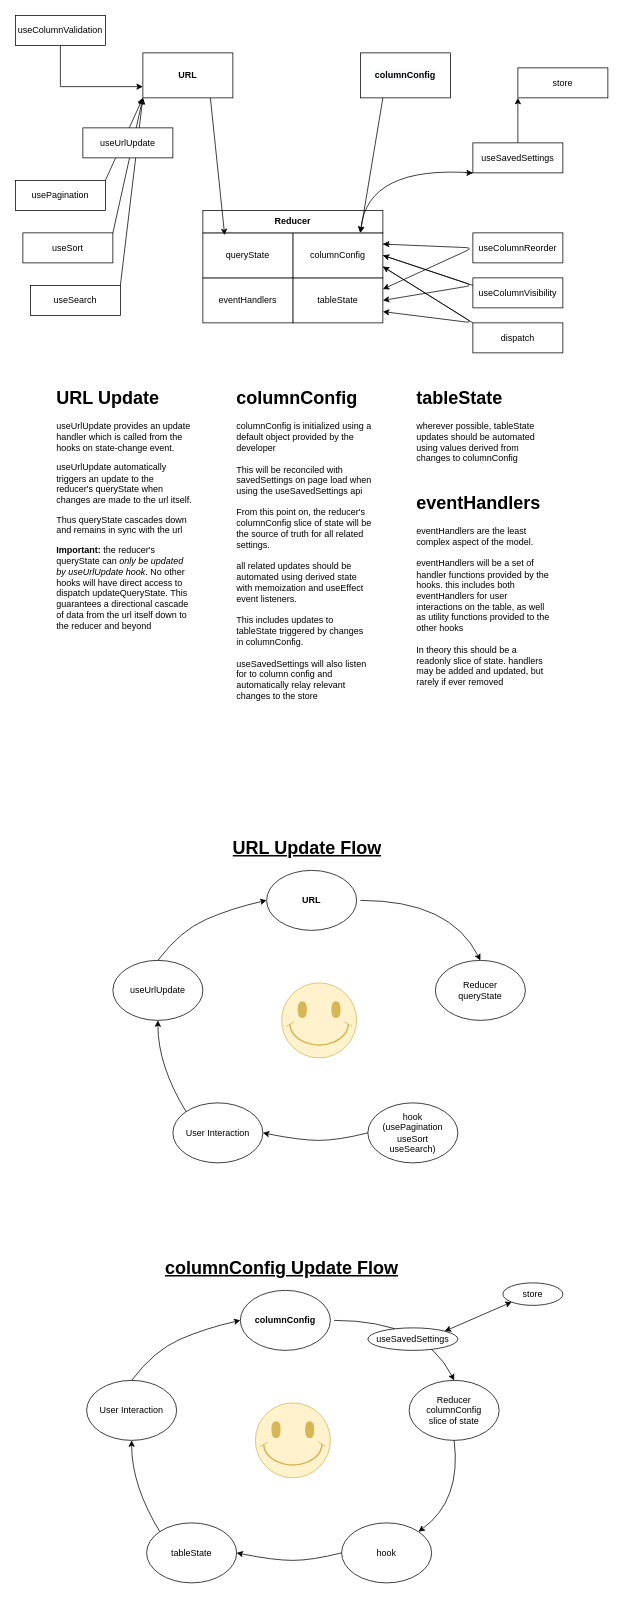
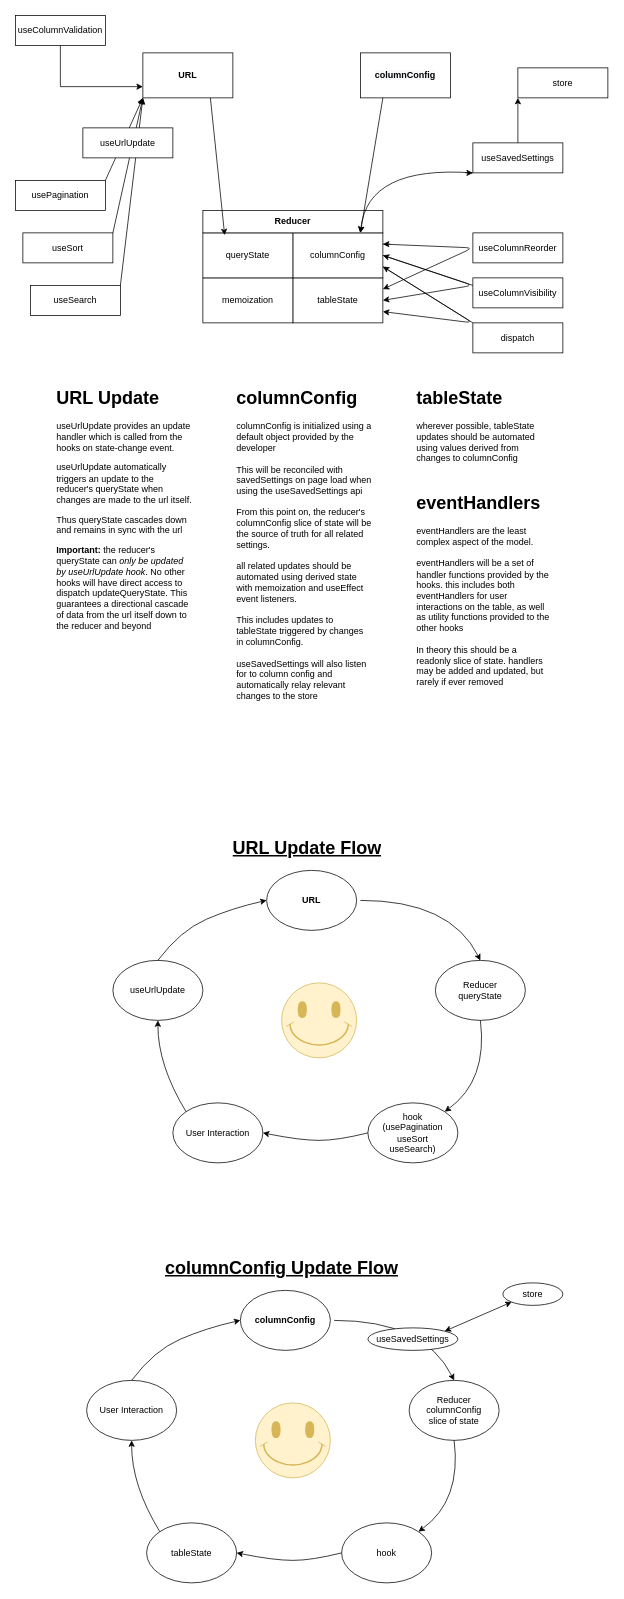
node "eventHandlers": label "eventHandlers" -> "memoization"
edge "Reducer queryState" -> "hook (usePagination useSort useSearch)": added
